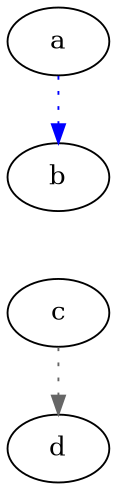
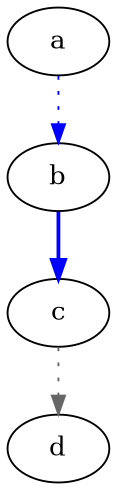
edge "b" -> "c": added
